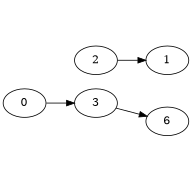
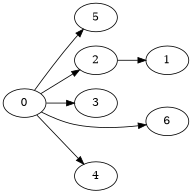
node "5": added
edge "0" -> "2": added
edge "3" -> "6": now "0" -> "6"
node "4": added
